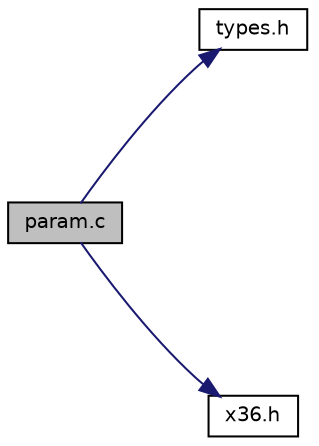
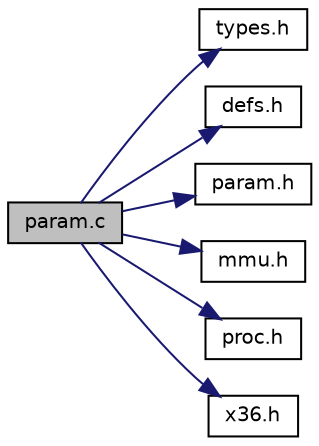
node "defs.h": added
node "param.h": added
node "mmu.h": added
node "proc.h": added
